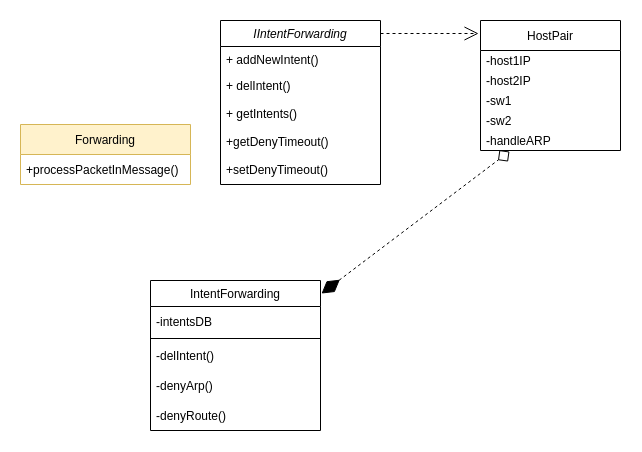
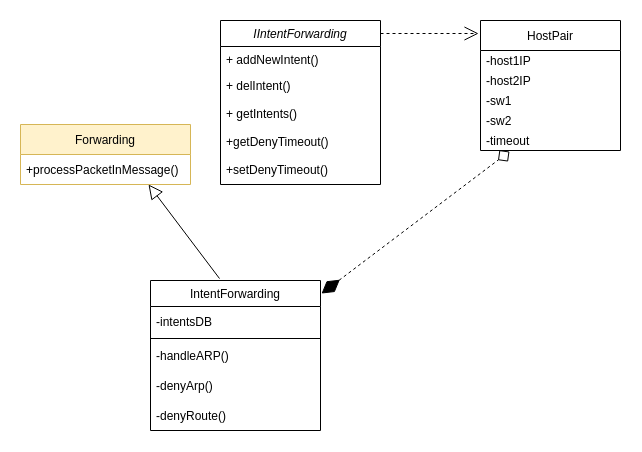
node "-handleARP": label "-handleARP" -> "-timeout"
edge "IntentForwarding" -> "+processPacketInMessage()": added
node "-delIntent()": label "-delIntent()" -> "-handleARP()"
